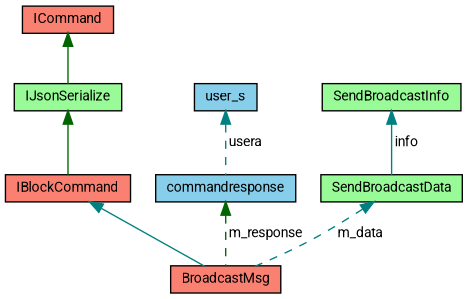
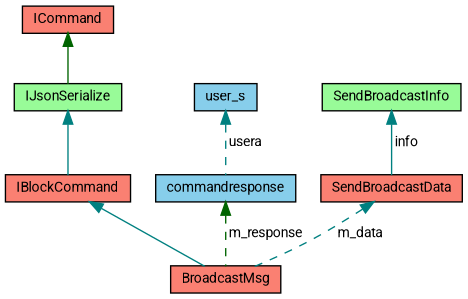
edge "IBlockCommand" -> "IJsonSerialize": color darkgreen -> teal
node "SendBroadcastData": fillcolor palegreen -> salmon
